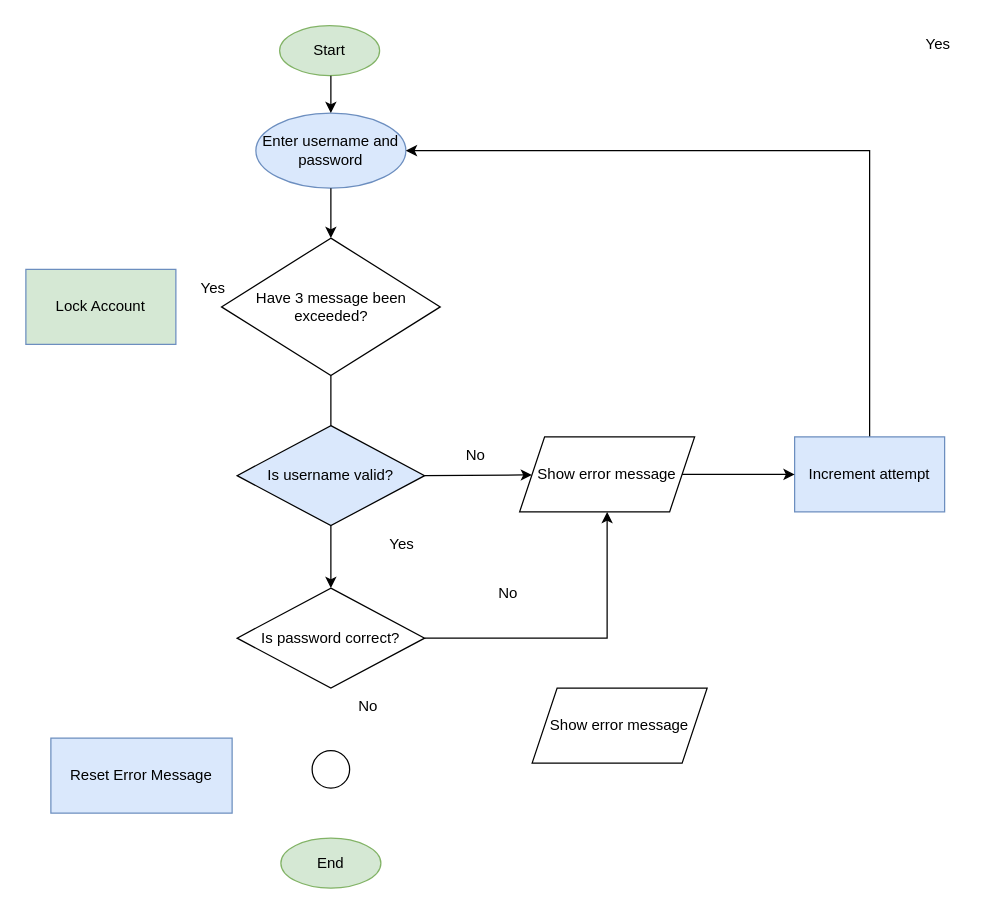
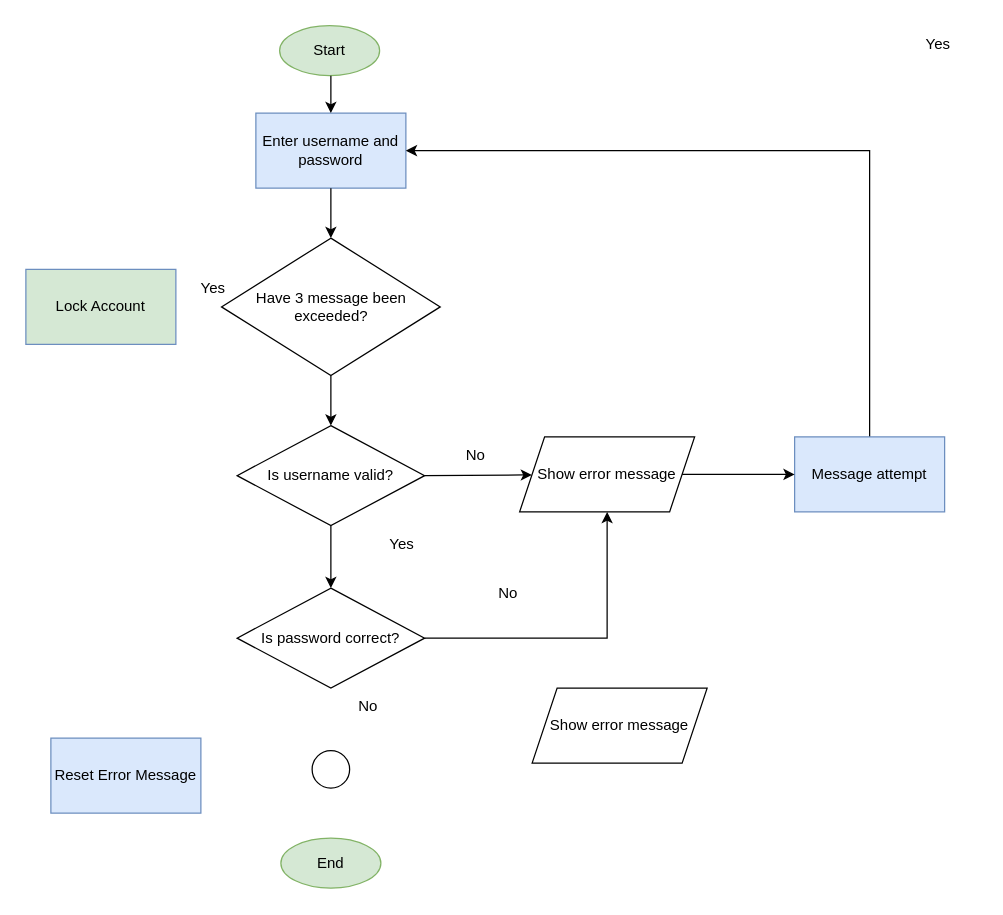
node "Enter username and password": shape ellipse -> rectangle
edge "Have 3 message been exceeded?" -- "Is username valid?": arrowhead none -> classic
node "Increment attempt": label "Increment attempt" -> "Message attempt"
node "Is username valid?": fillcolor #dae8fc -> #ffffff
node "Reset Error Message": size 181x75 -> 150x75
